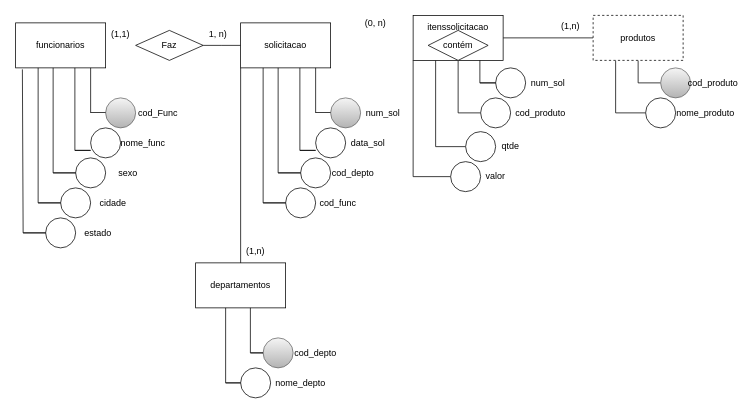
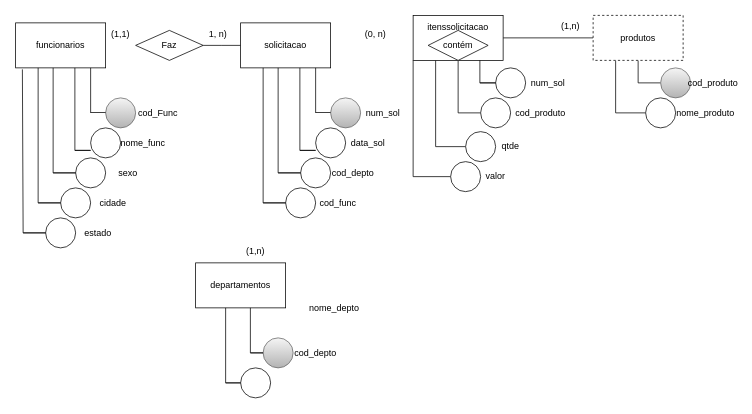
node "(0, n)": moved (375, 23) -> (375, 34)
edge "solicitacao" -- "departamentos": removed
node "nome_depto": moved (300, 383) -> (334, 308)
